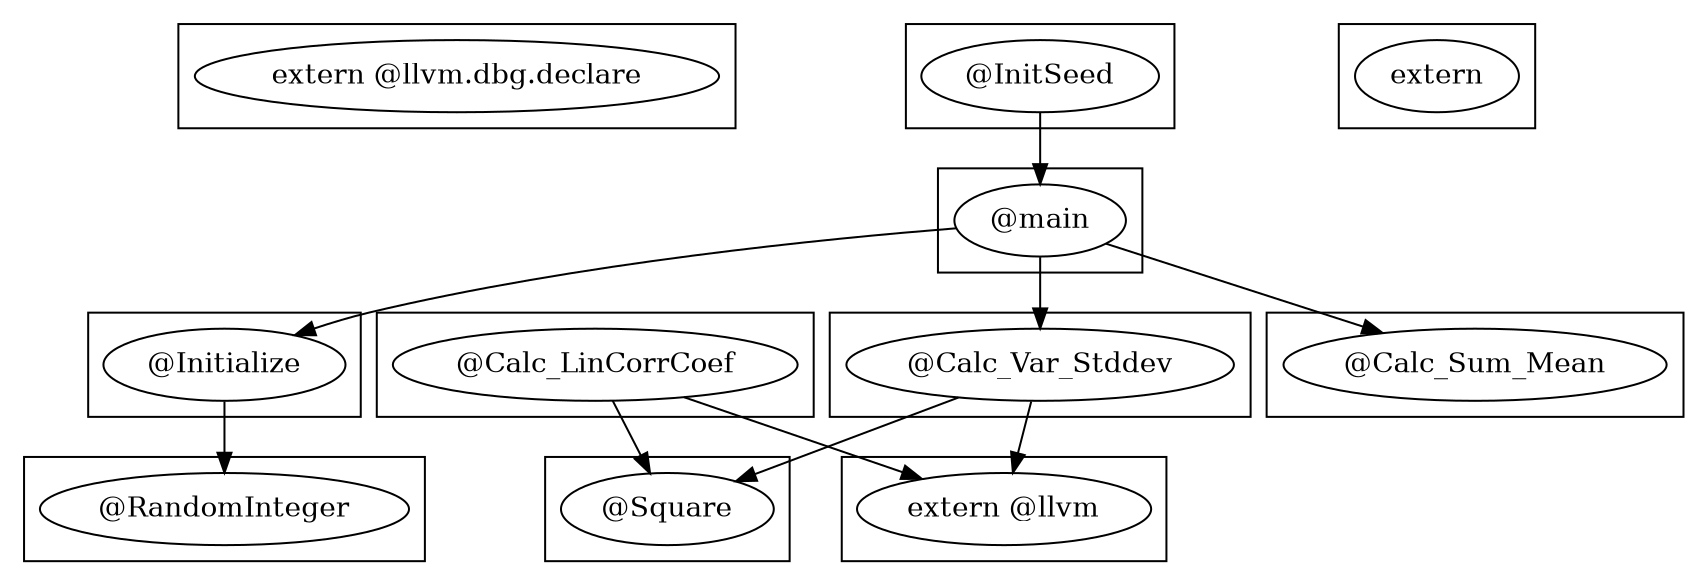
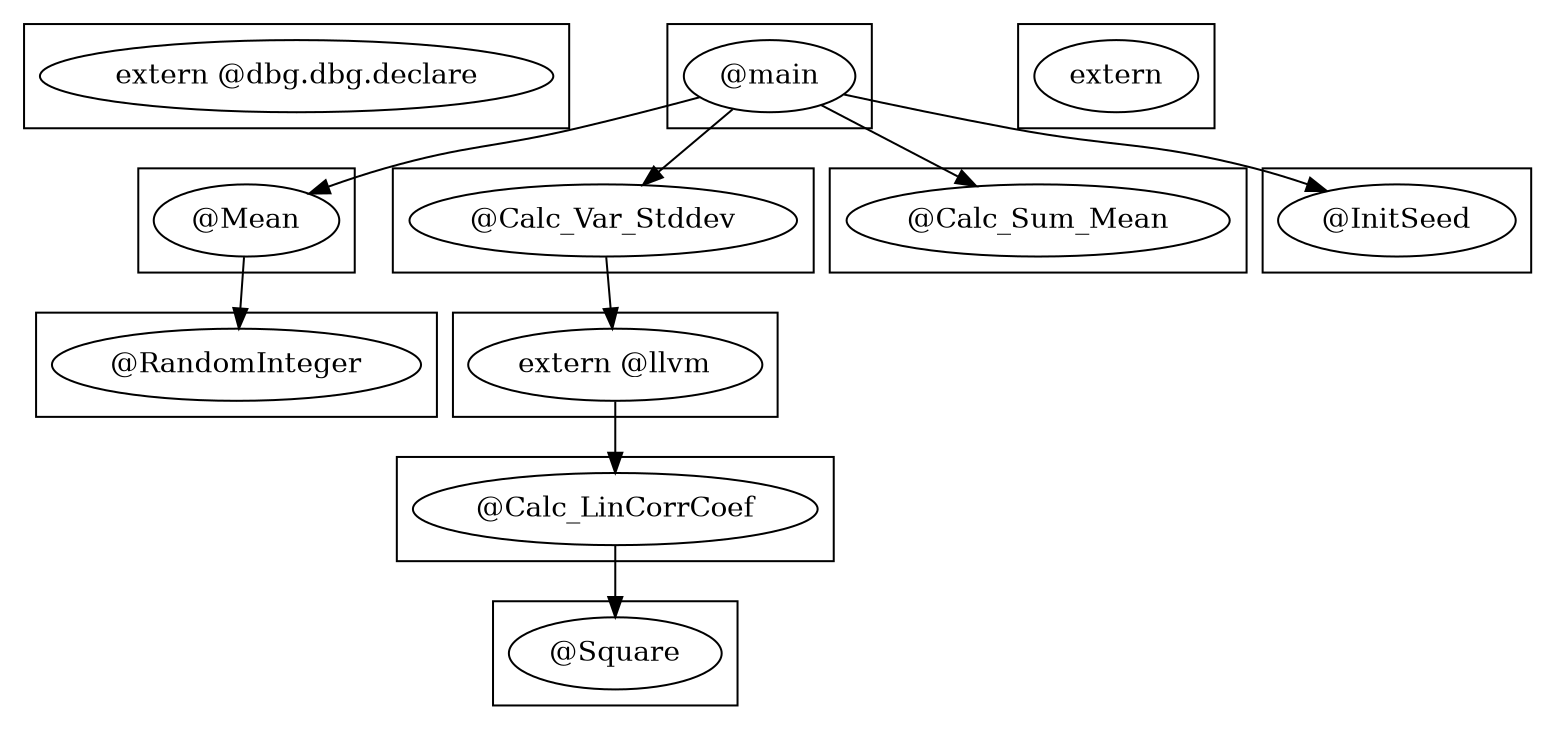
node "extern @llvm.dbg.declare": label "extern @llvm.dbg.declare" -> "extern @dbg.dbg.declare"
edge "@InitSeed" -> "@main": reversed
node "@Initialize": label "@Initialize" -> "@Mean"
edge "@Calc_LinCorrCoef" -> "extern @llvm": reversed
edge "@Calc_Var_Stddev" -> "@Square": removed
